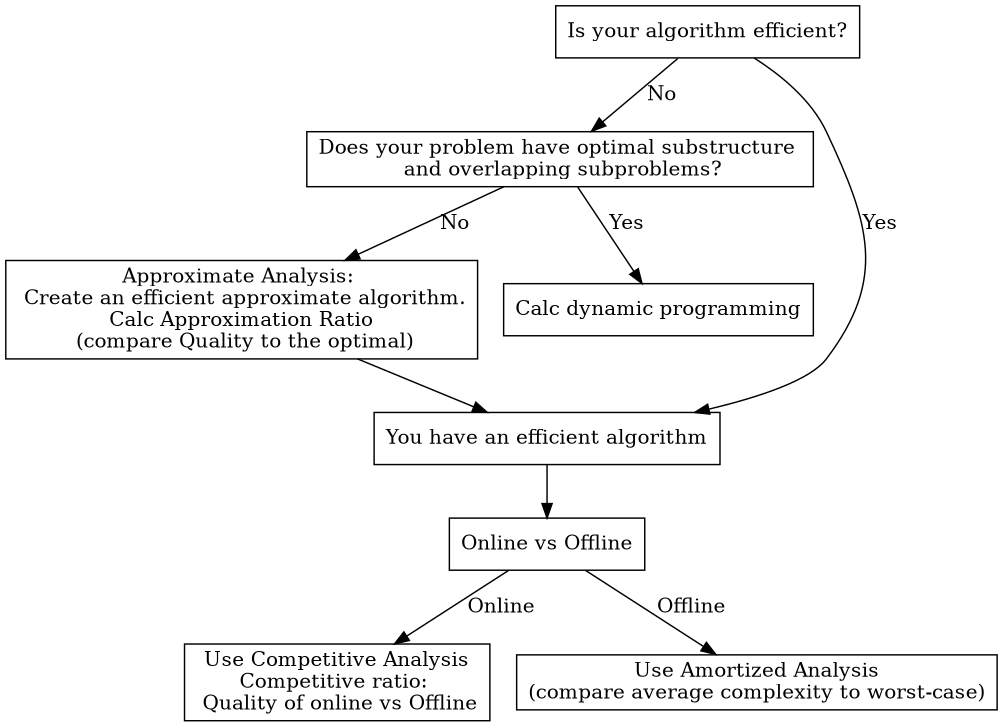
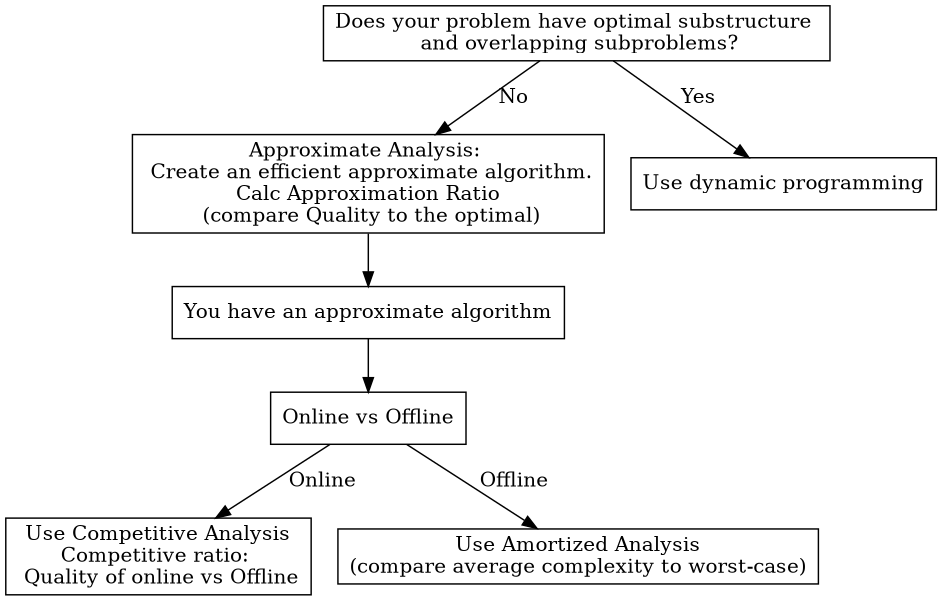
node "Is your algorithm efficient?": removed
node "Calc dynamic programming": label "Calc dynamic programming" -> "Use dynamic programming"
node "You have an efficient algorithm": label "You have an efficient algorithm" -> "You have an approximate algorithm"
